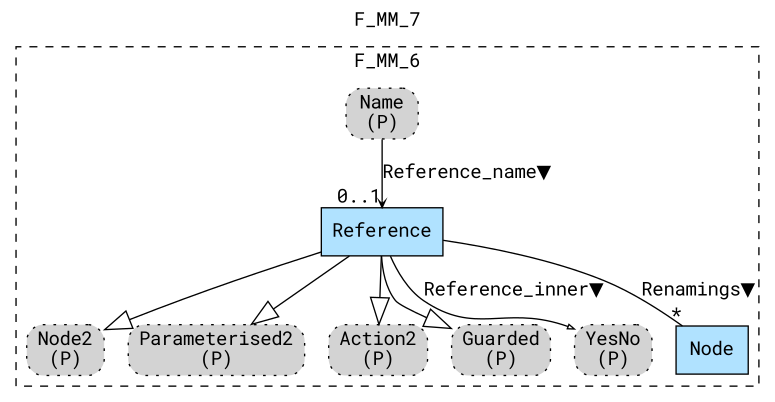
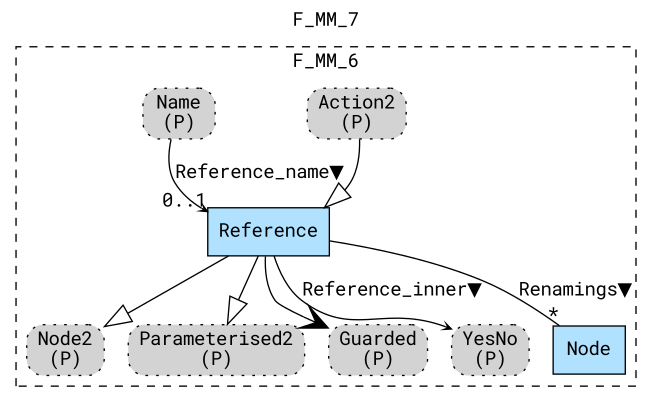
edge "Reference" -> "Action2": reversed
edge "Reference" -> "Guarded": arrowhead onormal -> vee
edge "Reference" -> "YesNo": arrowhead onormal -> vee
